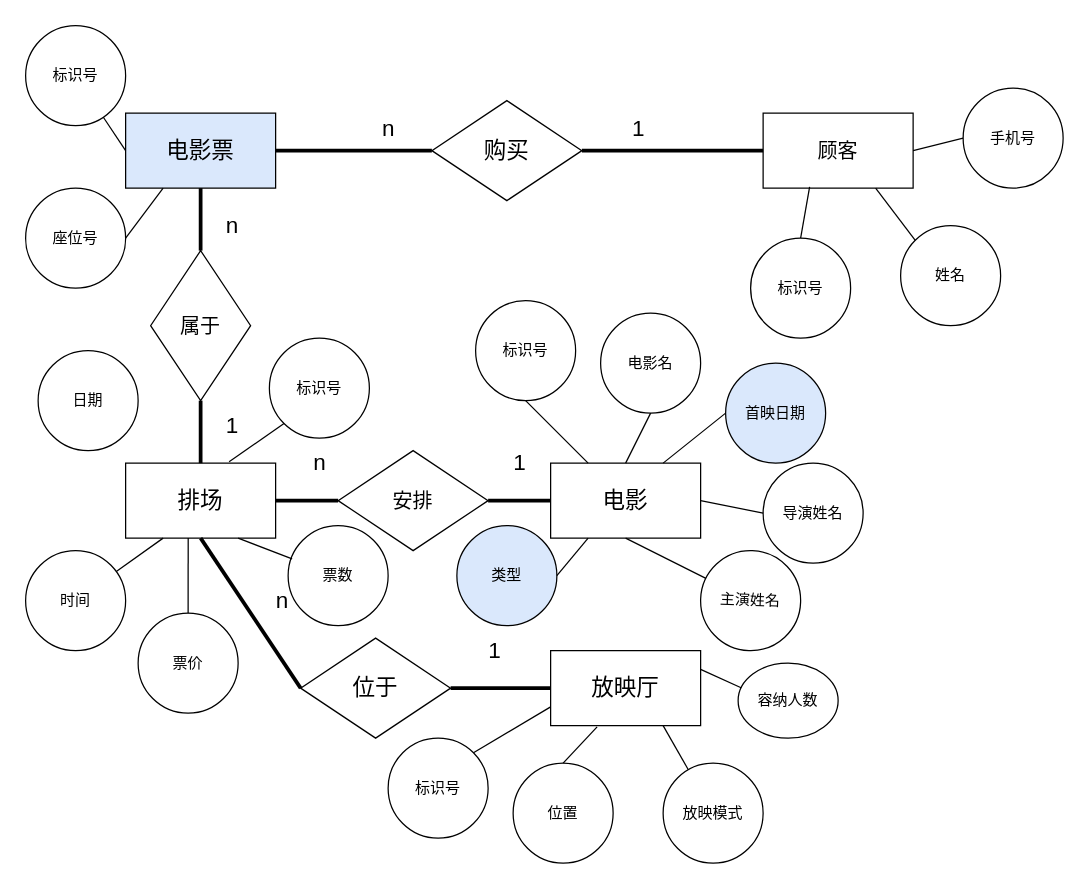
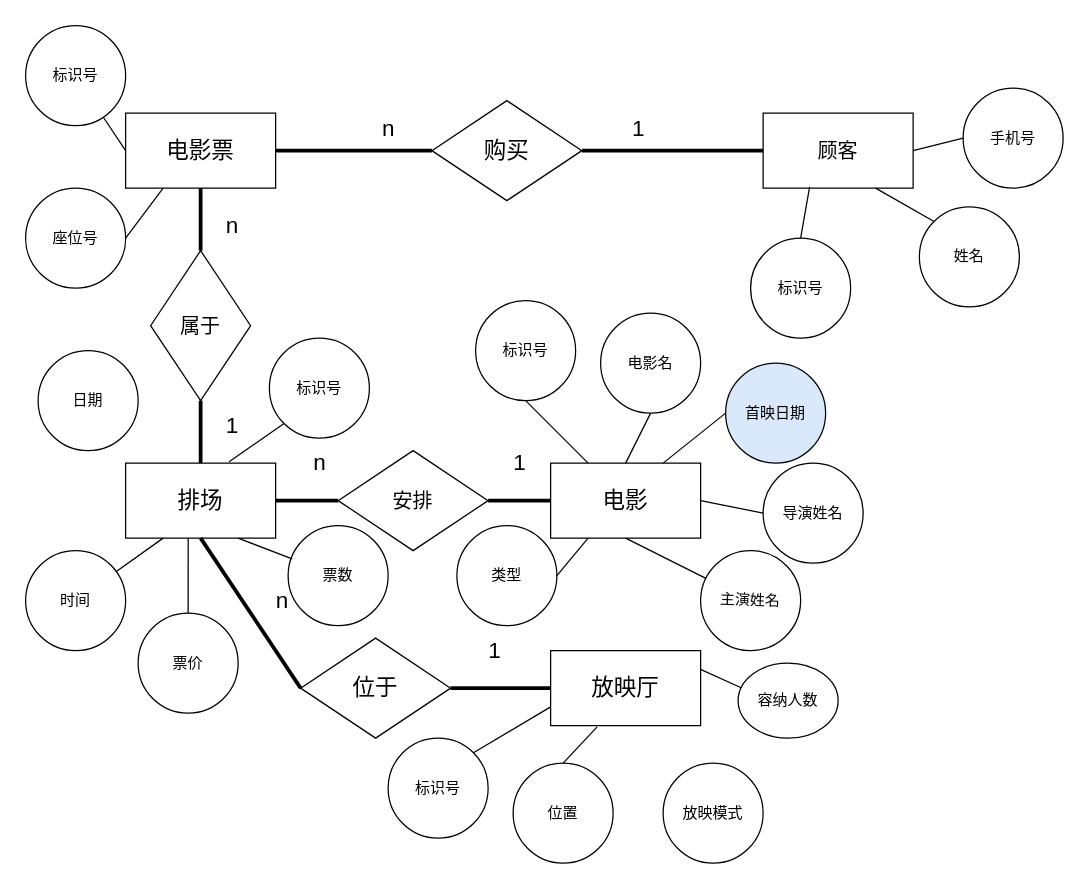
node "电影票": fillcolor #dae8fc -> #ffffff
node "姓名": moved (951, 276) -> (969, 257)
node "类型": fillcolor #dae8fc -> #ffffff
edge "放映厅" -- "放映模式": removed
